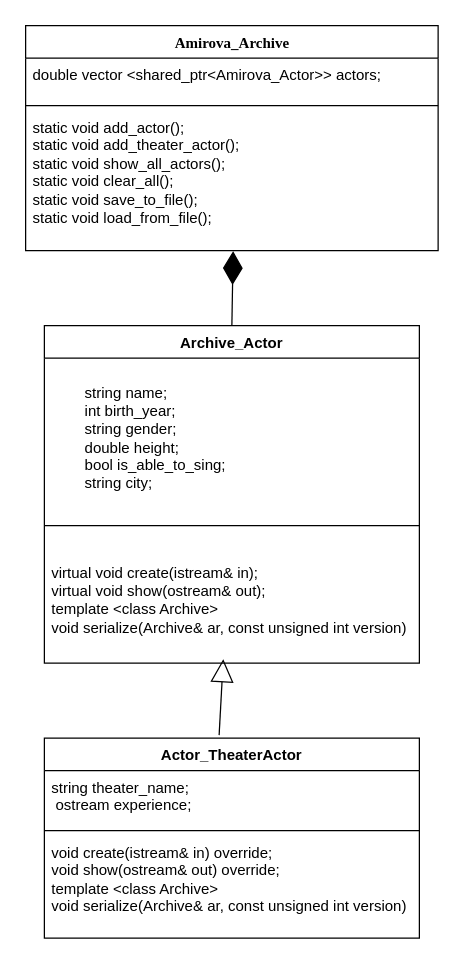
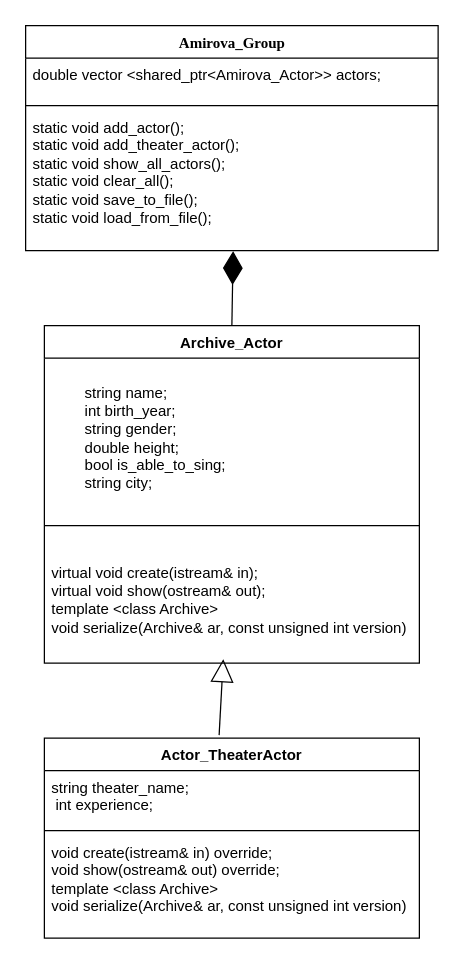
node "Amirova_Archive": label "Amirova_Archive" -> "Amirova_Group"
node "string theater_name; ostream experience;": label "string theater_name; ostream experience;" -> "string theater_name; int experience;"
